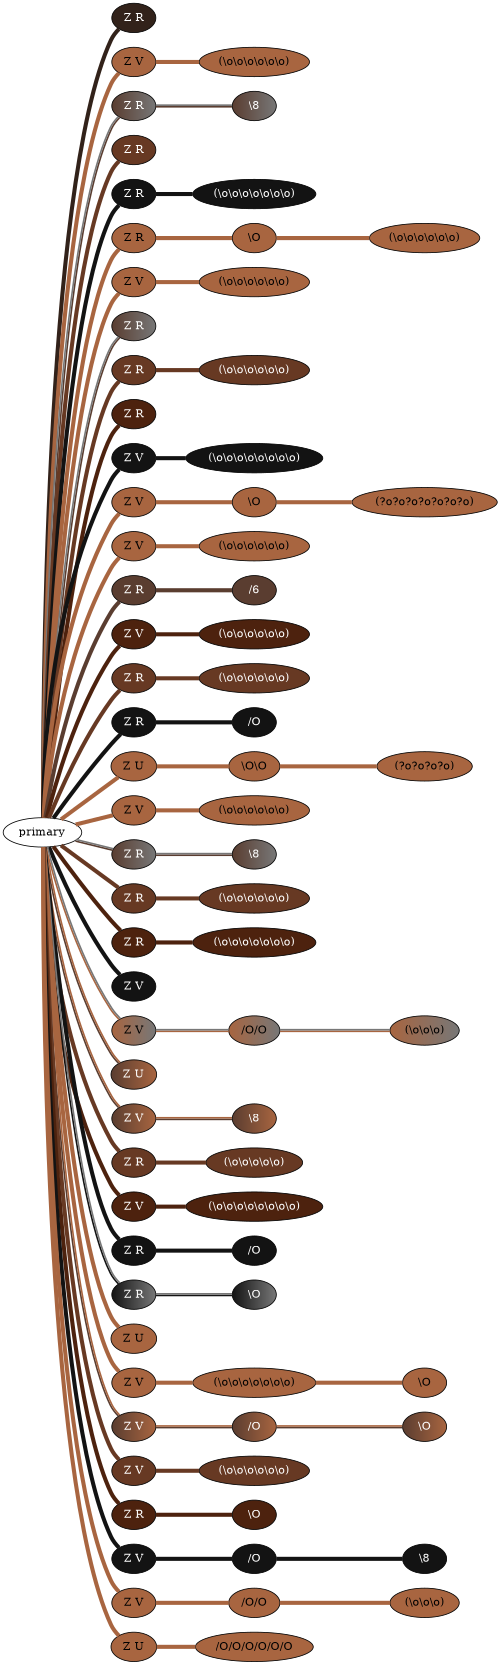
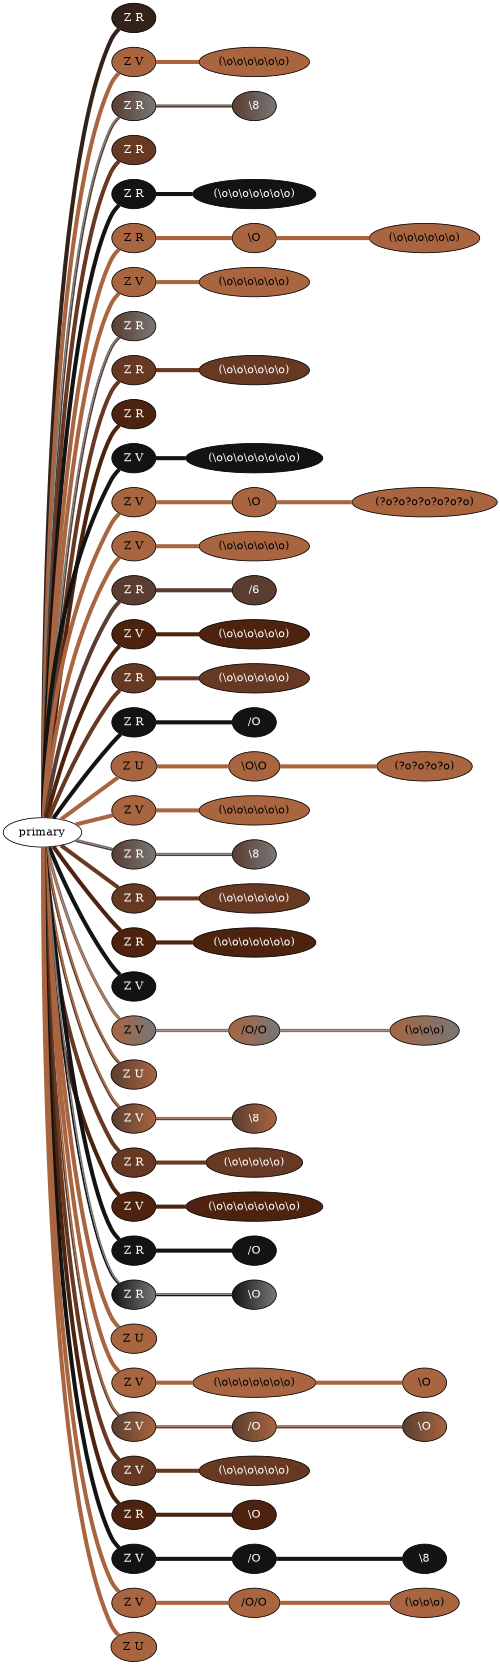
node "/O/O/O/O/O/O": removed
